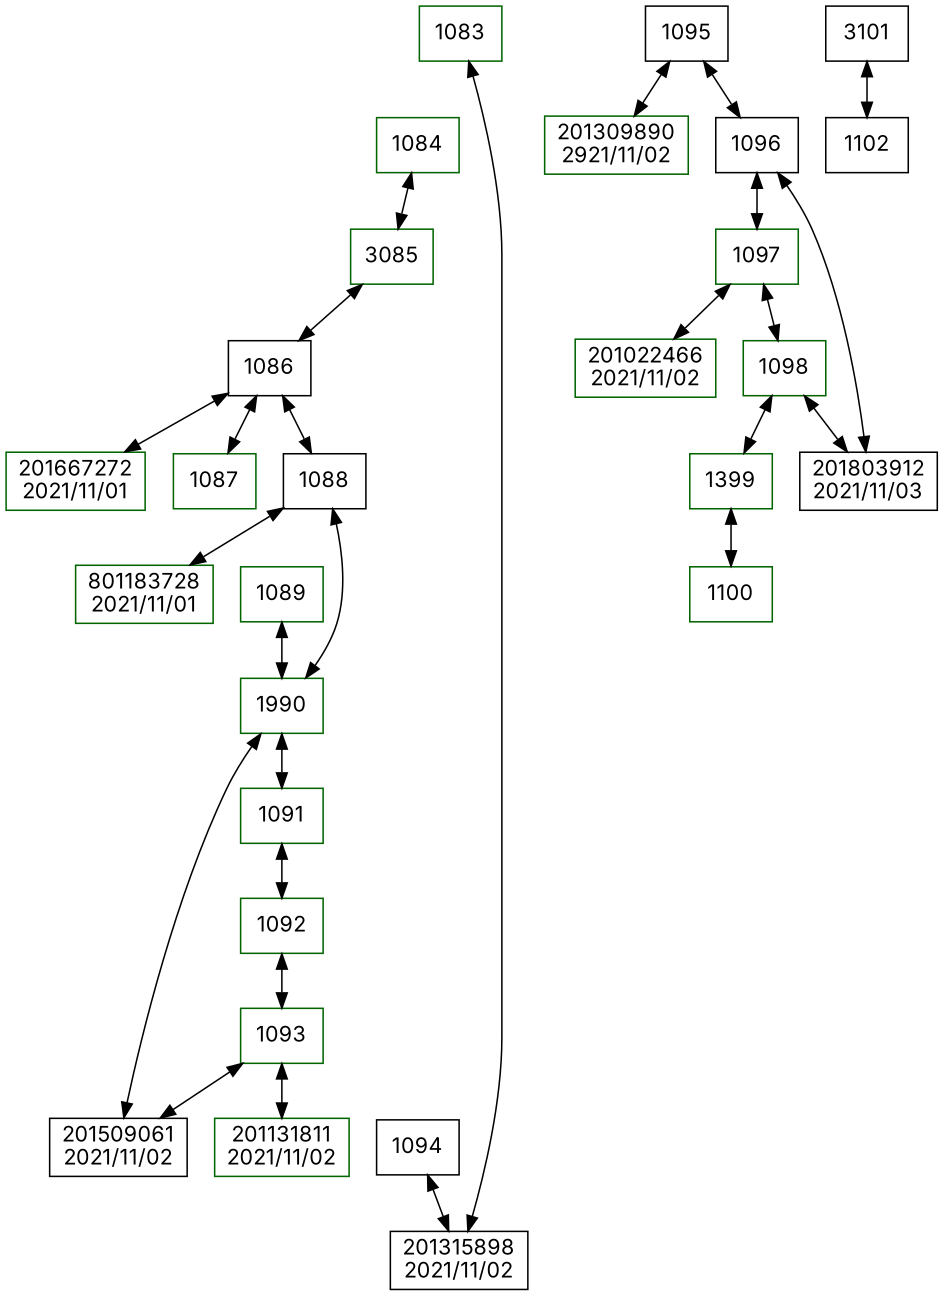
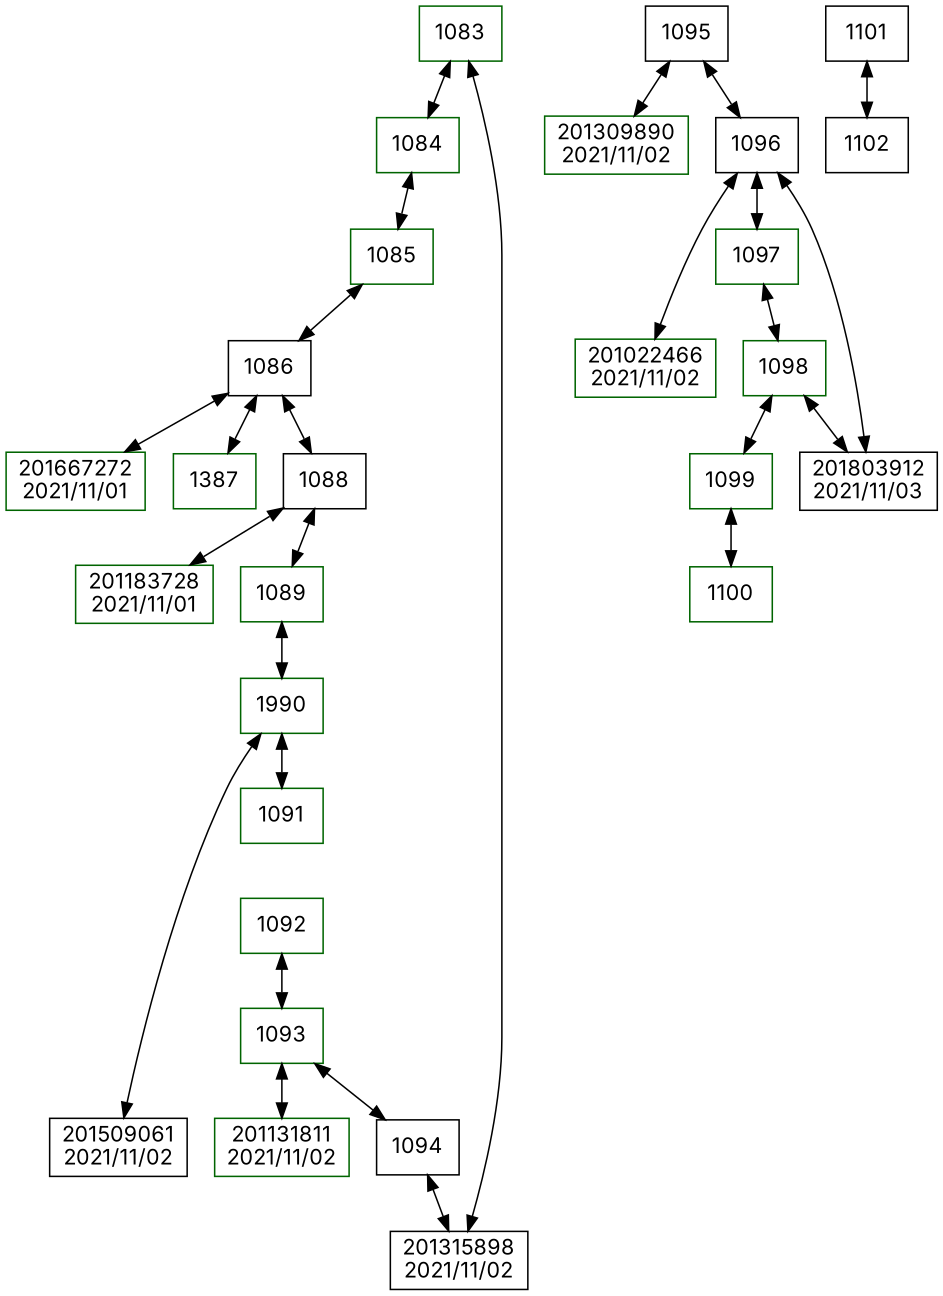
node "3101": label "3101" -> "1101"
edge "1083" -- "1084": added
node "201309890 2921/11/02": label "201309890 2921/11/02" -> "201309890 2021/11/02"
node "3085": label "3085" -> "1085"
edge "1097" -- "201022466 2021/11/02": now "1096" -- "201022466 2021/11/02"
node "1087": label "1087" -> "1387"
node "1399": label "1399" -> "1099"
node "801183728 2021/11/01": label "801183728 2021/11/01" -> "201183728 2021/11/01"
edge "1088" -- "1990": now "1088" -- "1089"
edge "1091" -- "1092": removed
edge "1093" -- "201509061 2021/11/02": now "1093" -- "1094"
